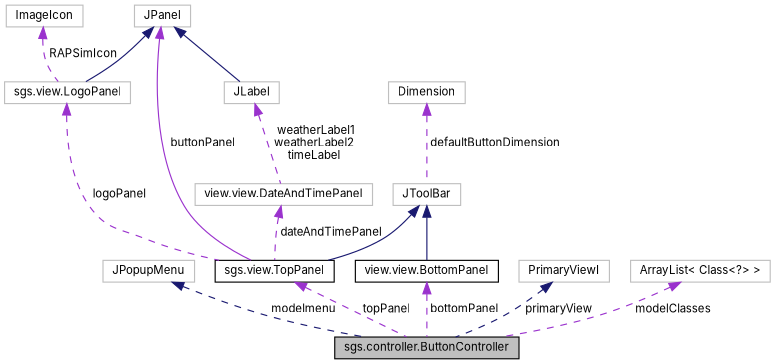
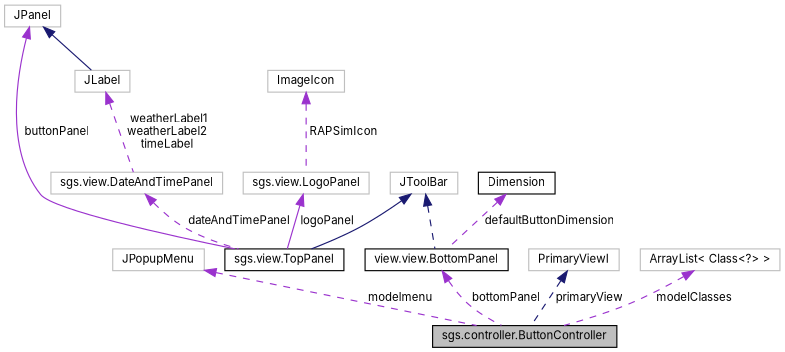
edge "sgs.view.LogoPanel" -> "JPanel": removed
node "Dimension": color grey75 -> black
edge "JToolBar" -> "Dimension": now "view.view.BottomPanel" -> "Dimension"
node "view.view.DateAndTimePanel": label "view.view.DateAndTimePanel" -> "sgs.view.DateAndTimePanel"
edge "sgs.view.TopPanel" -> "sgs.view.LogoPanel": style dashed -> solid
edge "view.view.BottomPanel" -> "JToolBar": style solid -> dashed
edge "sgs.controller.ButtonController" -> "sgs.view.TopPanel": removed, label "topPanel"
edge "sgs.controller.ButtonController" -> "JPopupMenu": color midnightblue -> darkorchid3
